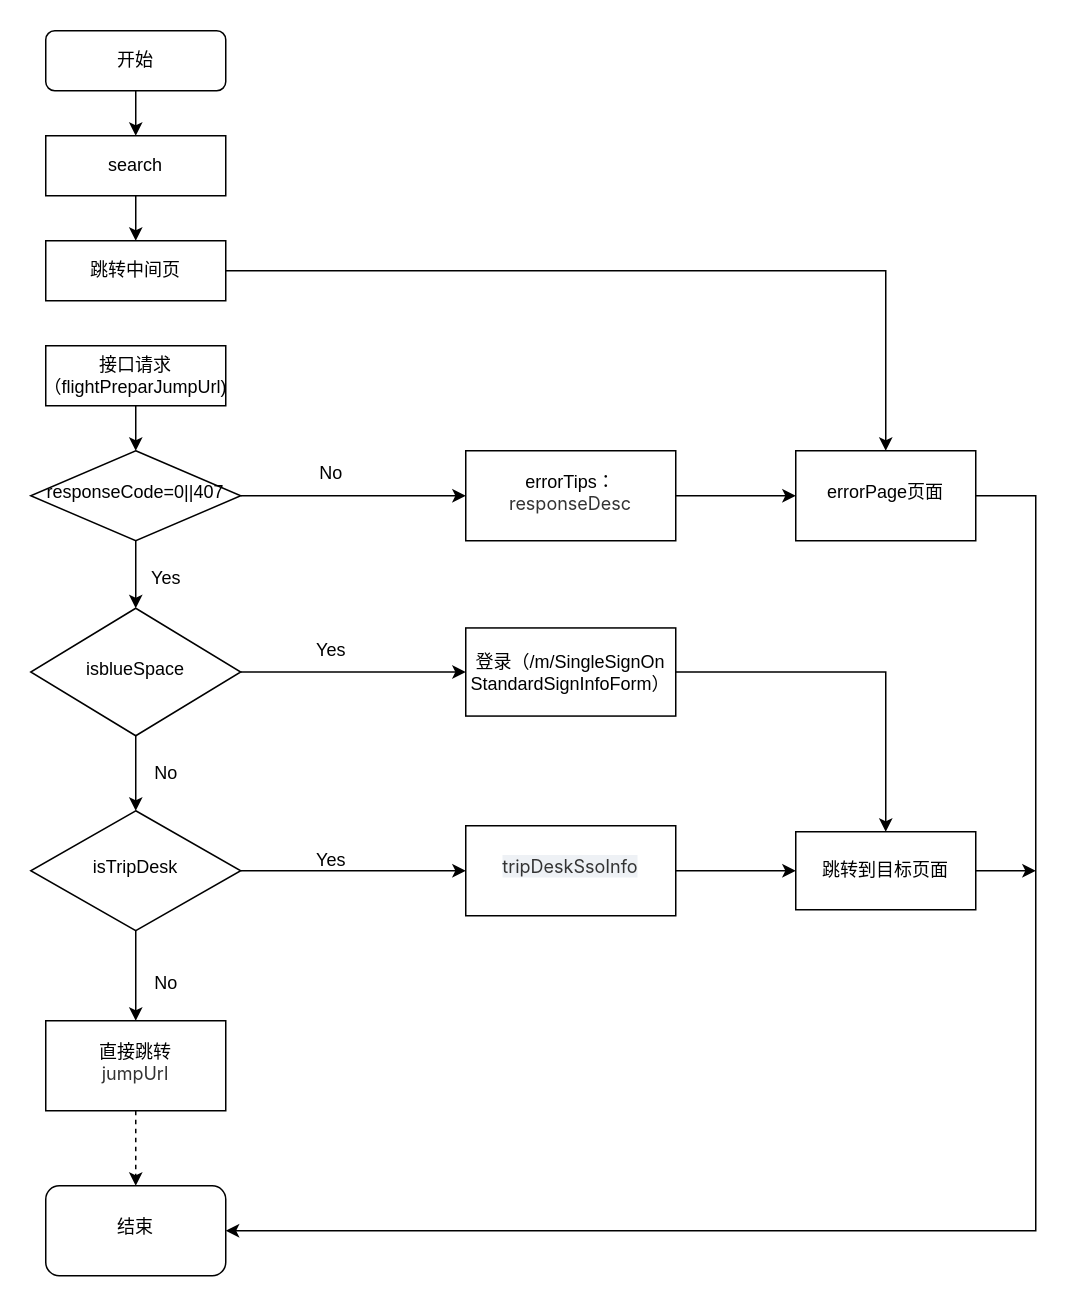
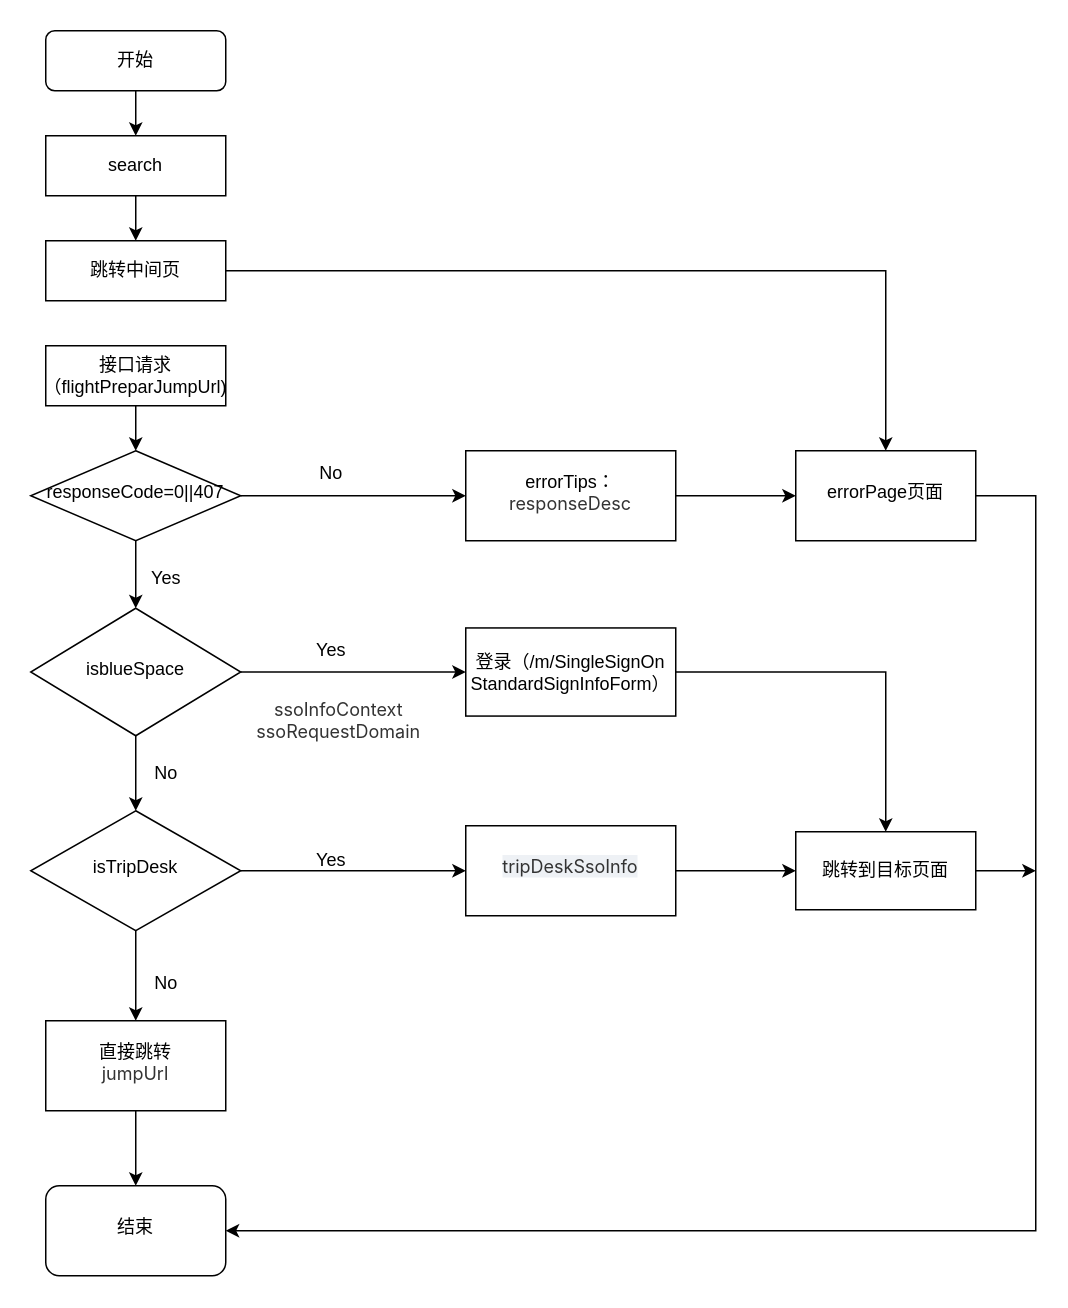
node "ssoInfoContext ssoRequestDomain": added
edge "直接跳转 jumpUrl" -> "结束": style dashed -> solid
